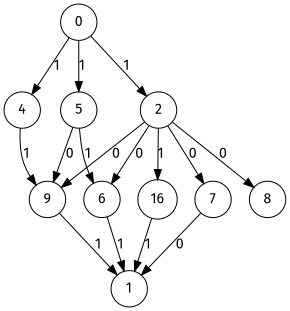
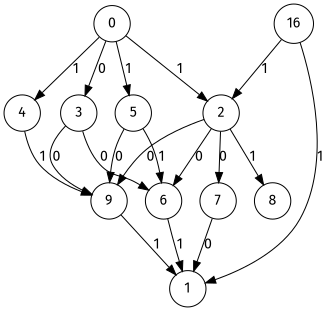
node "3": added
edge "2" -> "16": reversed
edge "2" -> "8": label "0" -> "1"
